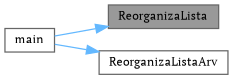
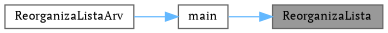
edge "main" -> "ReorganizaListaArv": reversed
